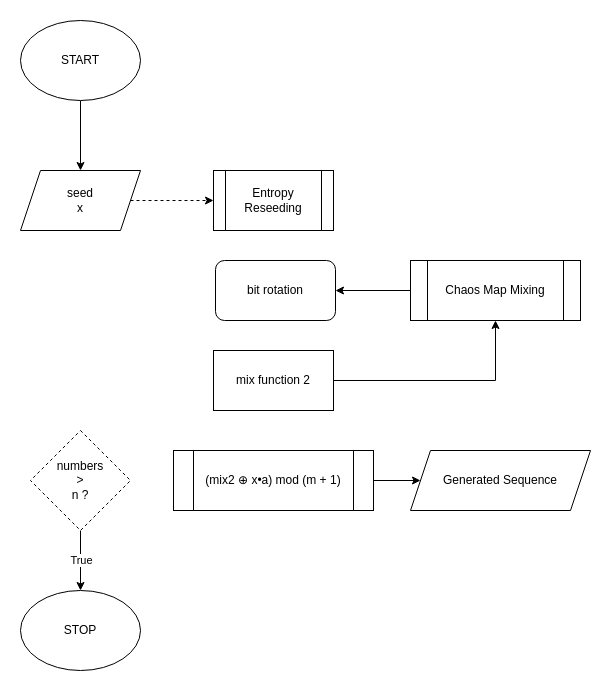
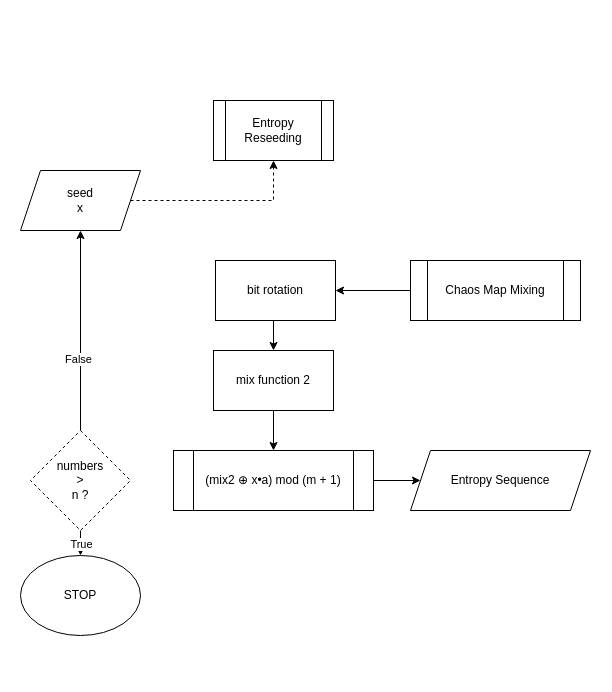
node "START": removed
edge "START" -> "seed x": removed
node "Entropy Reseeding": moved (274, 201) -> (274, 131)
node "bit rotation": shape rounded rectangle -> rectangle
edge "bit rotation" -> "mix function 2": added
edge "numbers > n ?" -> "seed x": added, label "False"
edge "mix function 2" -> "Chaos Map Mixing": now "mix function 2" -> "(mix2 ⊕ x•a) mod (m + 1)"
node "Generated Sequence": label "Generated Sequence" -> "Entropy Sequence"
node "STOP": moved (81, 631) -> (81, 596)
